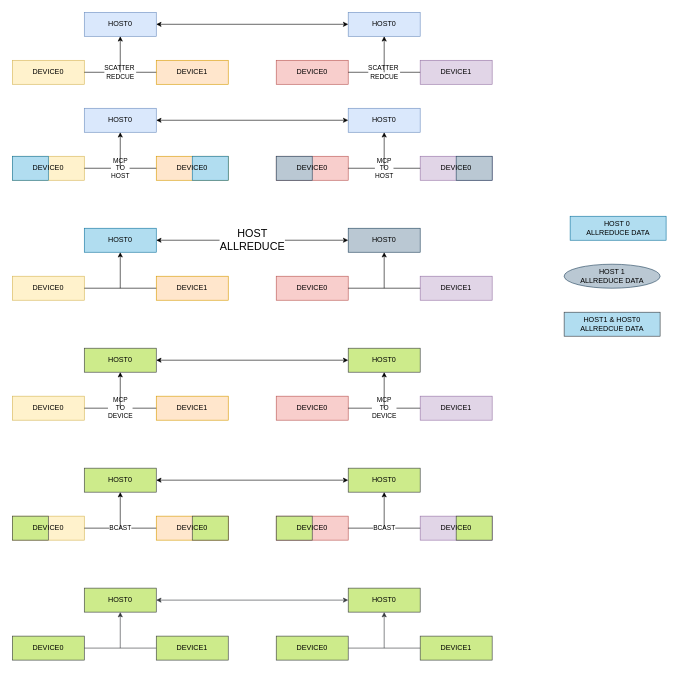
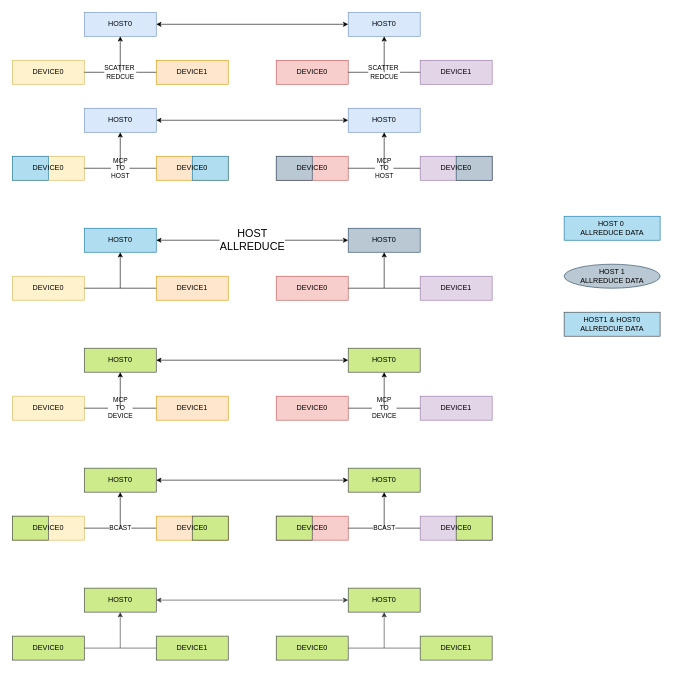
node "HOST 0 ALLREDUCE DATA": moved (618, 228) -> (612, 228)
